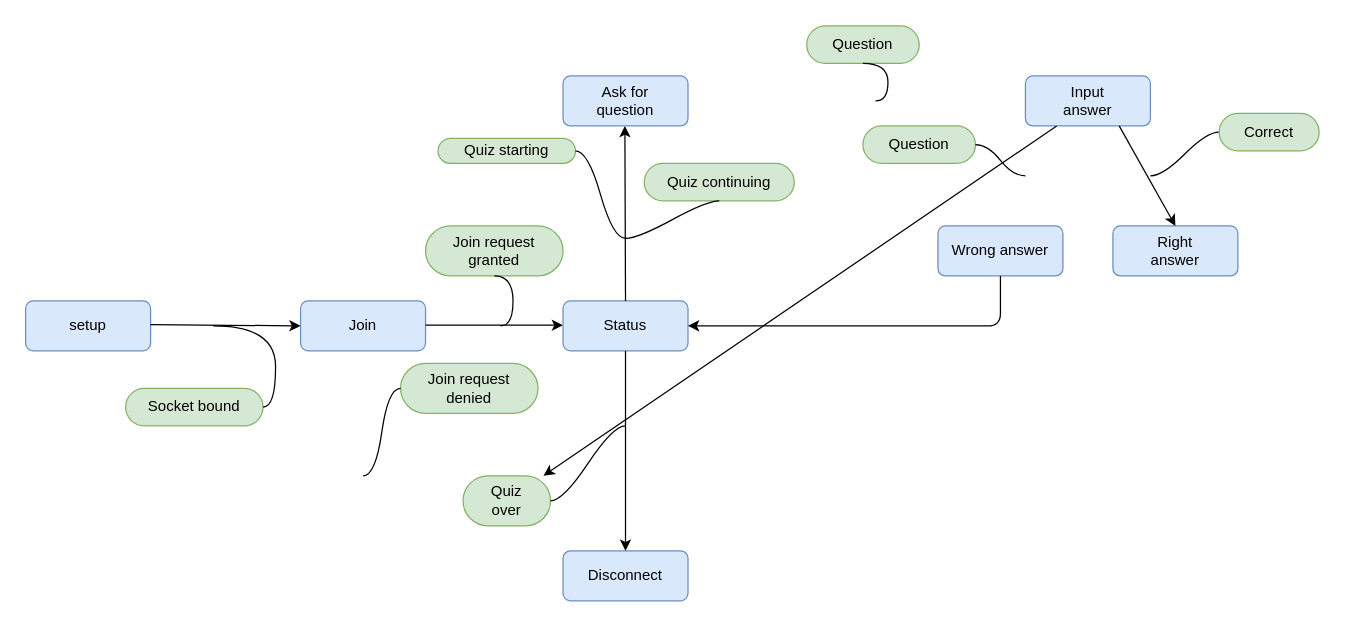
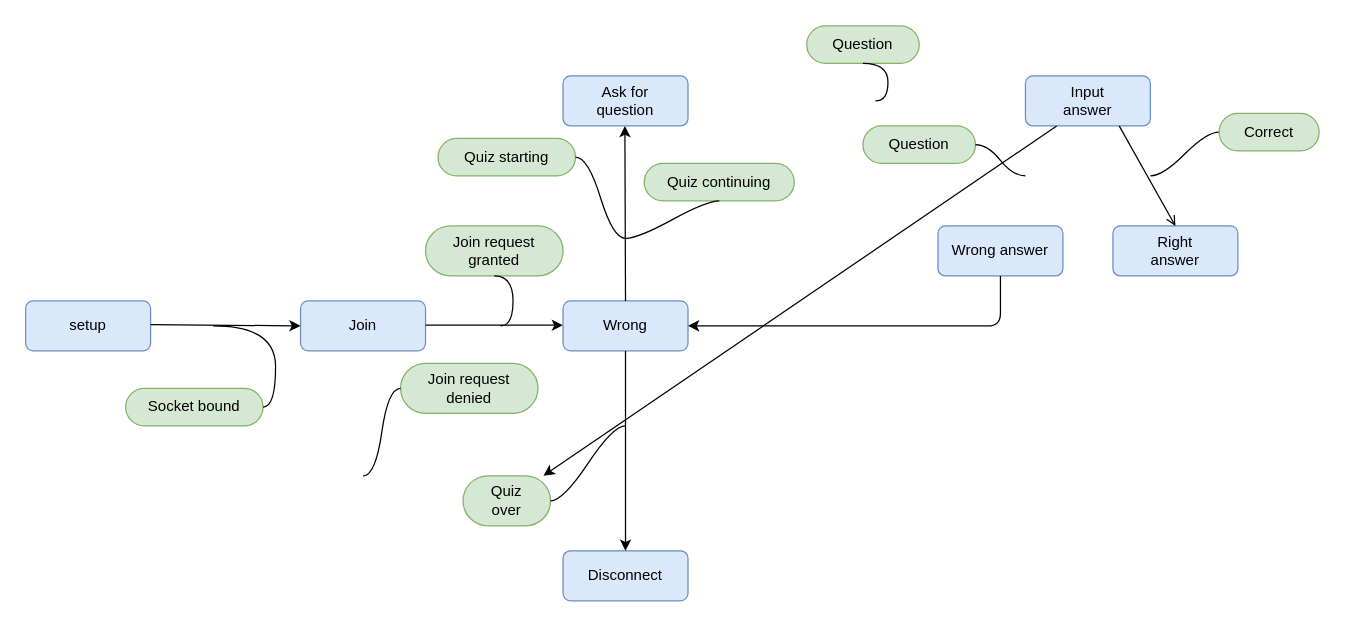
node "Quiz starting": size 138x25 -> 138x38
edge "Input answer" -> "Right answer": arrowhead classic -> open
node "Status": label "Status" -> "Wrong"
